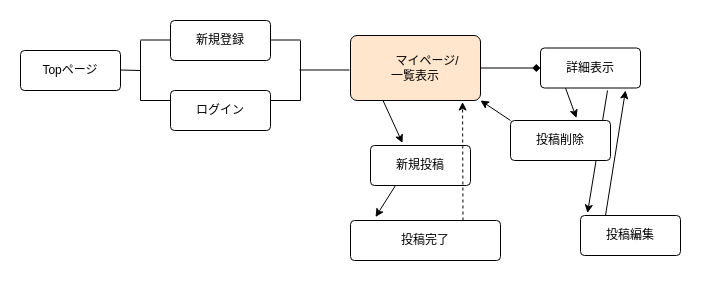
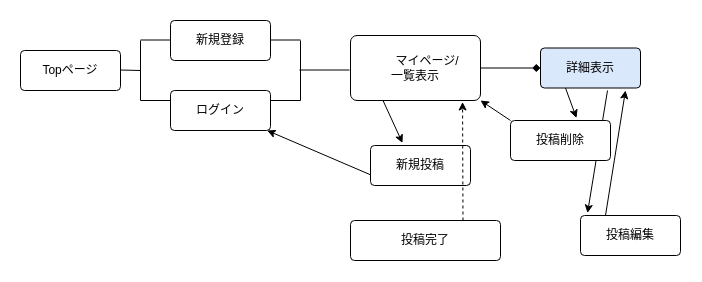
node "マイページ/ 一覧表示": fillcolor #ffe6cc -> #ffffff
node "詳細表示": fillcolor #ffffff -> #dae8fc
edge "新規投稿" -> "投稿完了": now "新規投稿" -> "ログイン"
